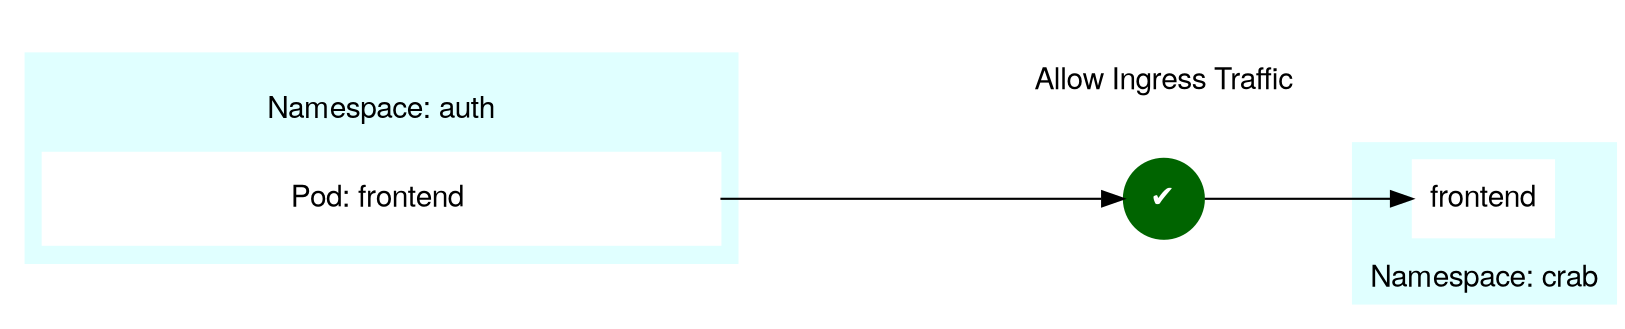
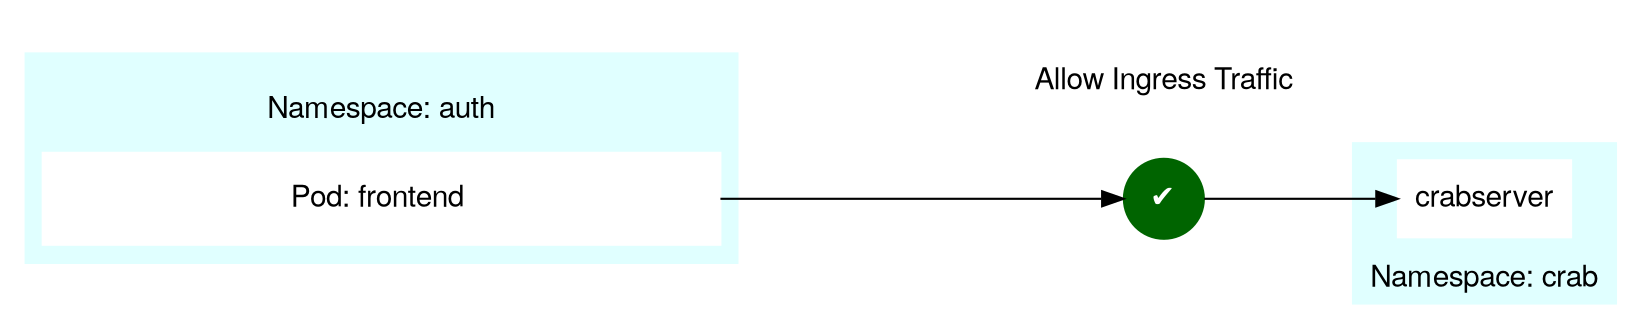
node "frontend": label "frontend" -> "crabserver"
